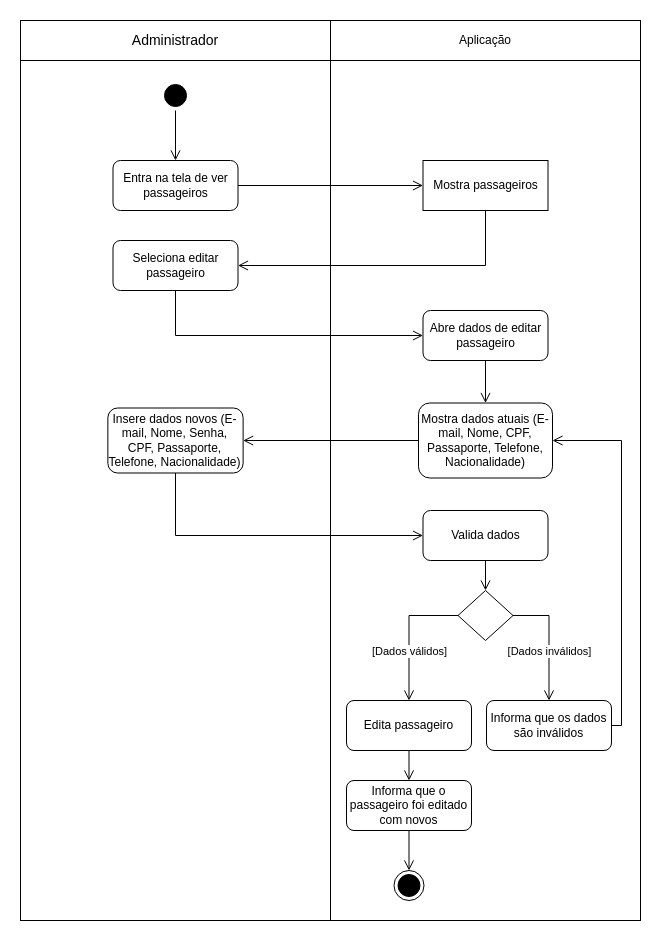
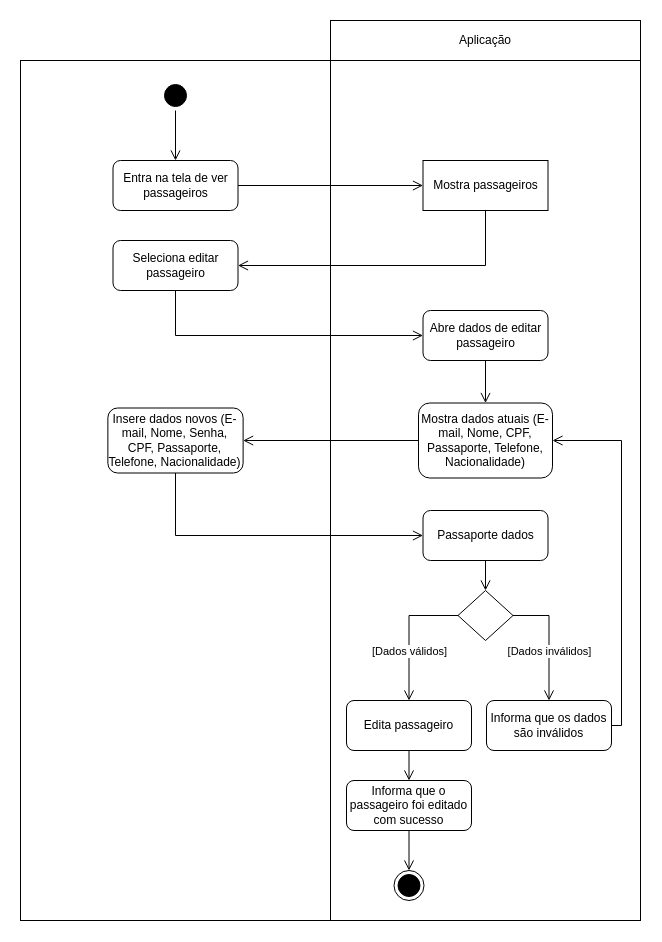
node "Administrador": removed
node "Valida dados": label "Valida dados" -> "Passaporte dados"
node "Informa que o passageiro foi editado com novos": label "Informa que o passageiro foi editado com novos" -> "Informa que o passageiro foi editado com sucesso"
